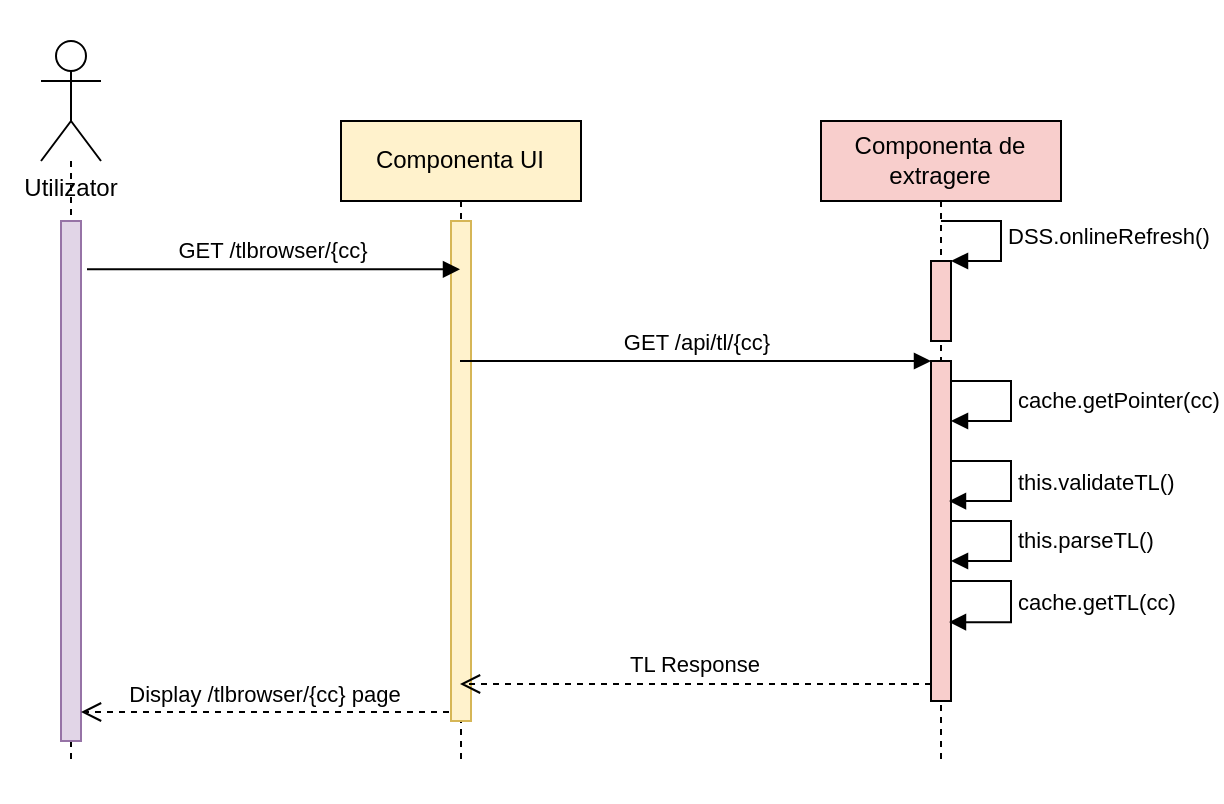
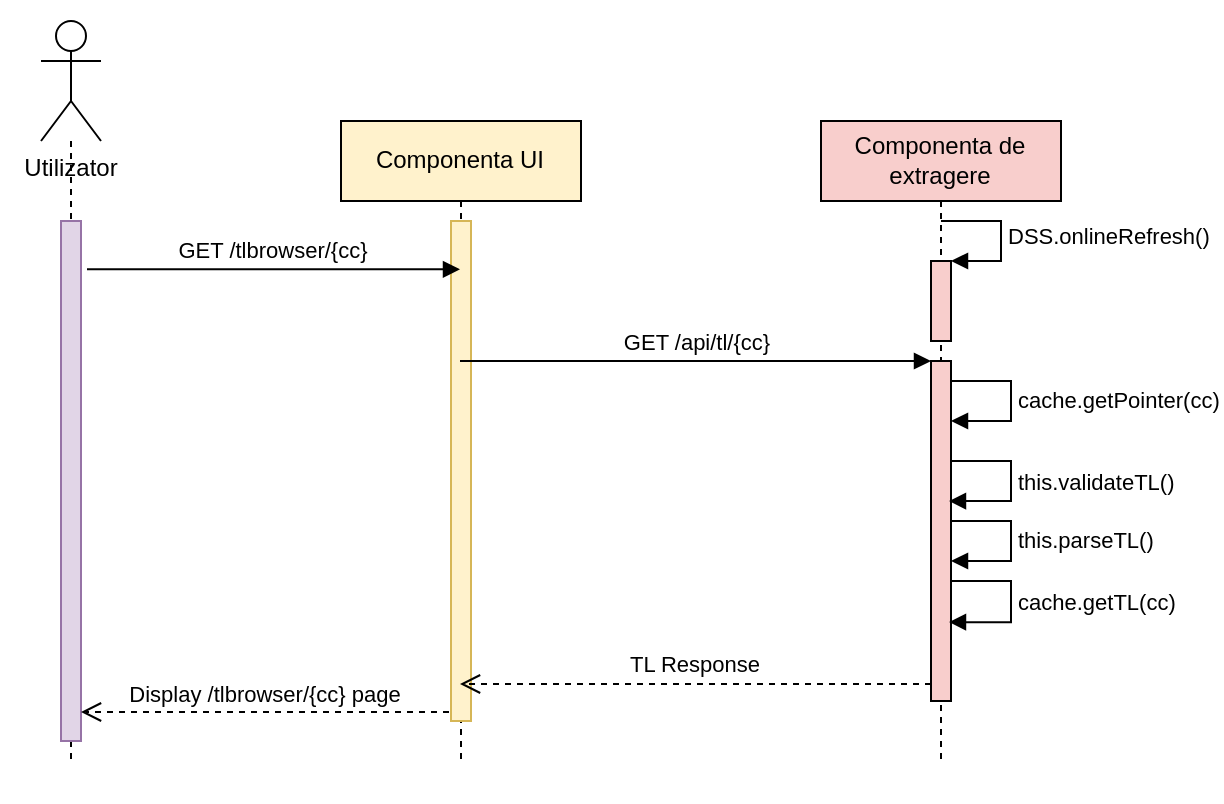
node "Utilizator": moved (71, 101) -> (71, 81)
